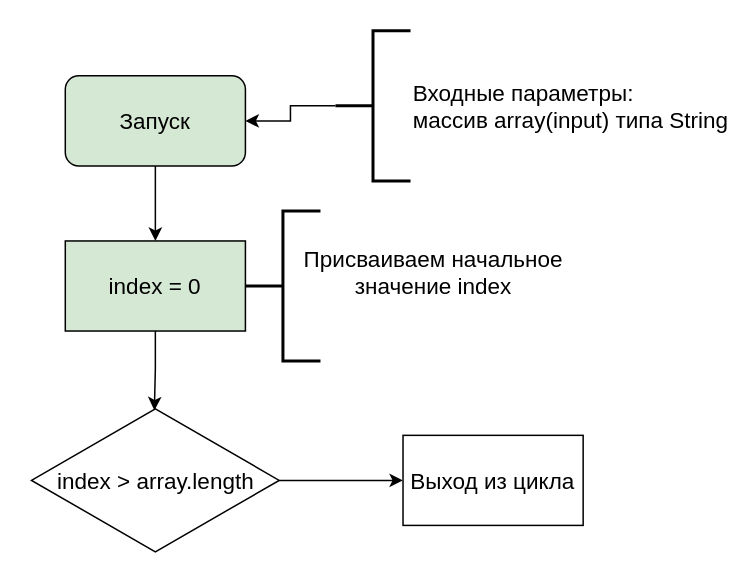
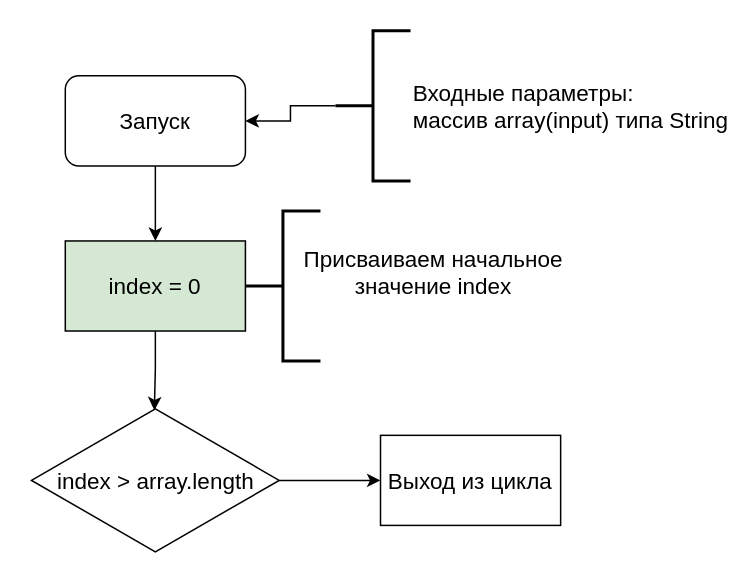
node "Запуск": fillcolor #d5e8d4 -> #ffffff
node "Выход из цикла": moved (493, 480) -> (470, 480)
